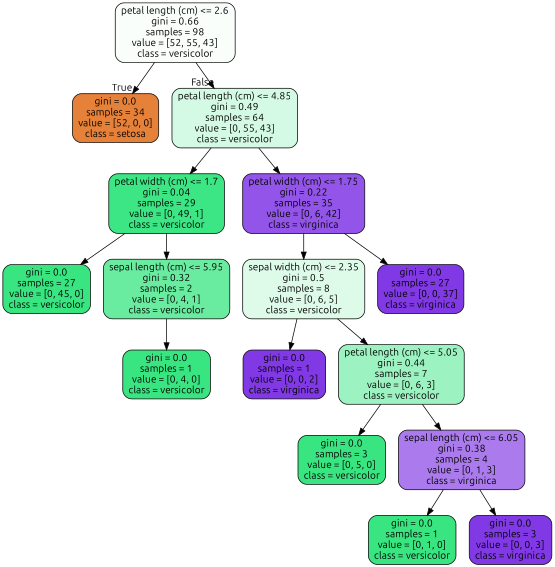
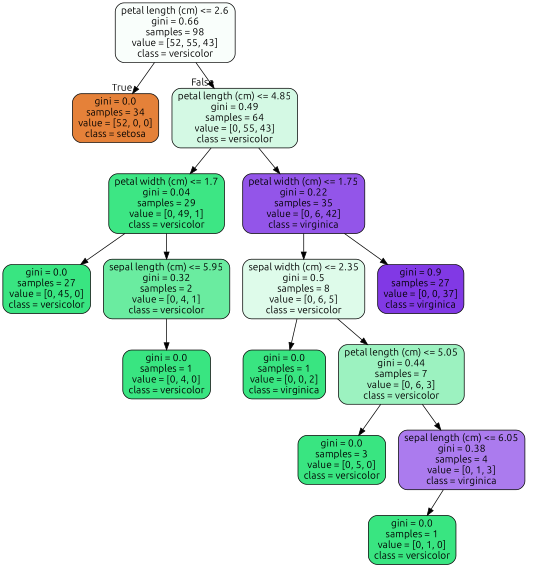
node "gini = 0.0 samples = 27 value = [0, 0, 37] class = virginica": label "gini = 0.0 samples = 27 value = [0, 0, 37] class = virginica" -> "gini = 0.9 samples = 27 value = [0, 0, 37] class = virginica"
node "gini = 0.0 samples = 1 value = [0, 0, 2] class = virginica": fillcolor #8139e5 -> #39e581
node "gini = 0.0 samples = 3 value = [0, 0, 3] class = virginica": removed
